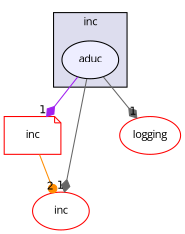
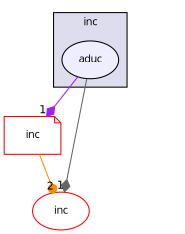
node "logging": removed
